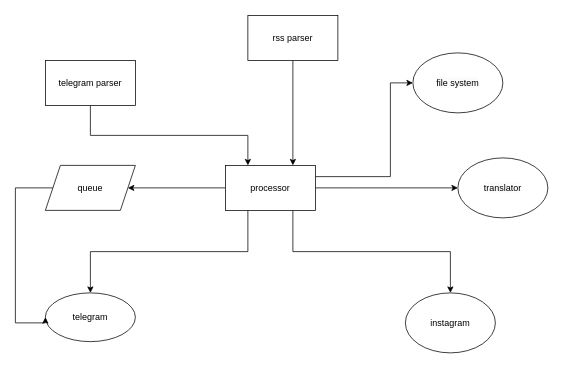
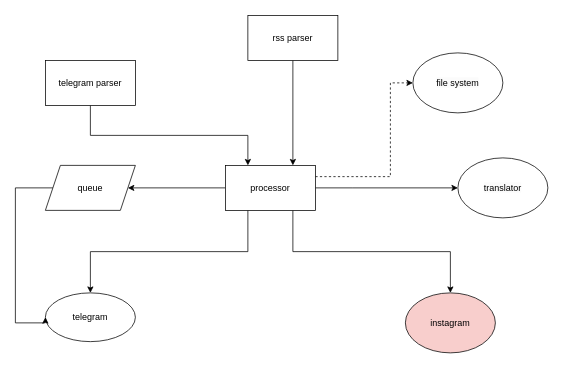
edge "processor" -> "file system": style solid -> dashed
node "instagram": fillcolor #ffffff -> #f8cecc
